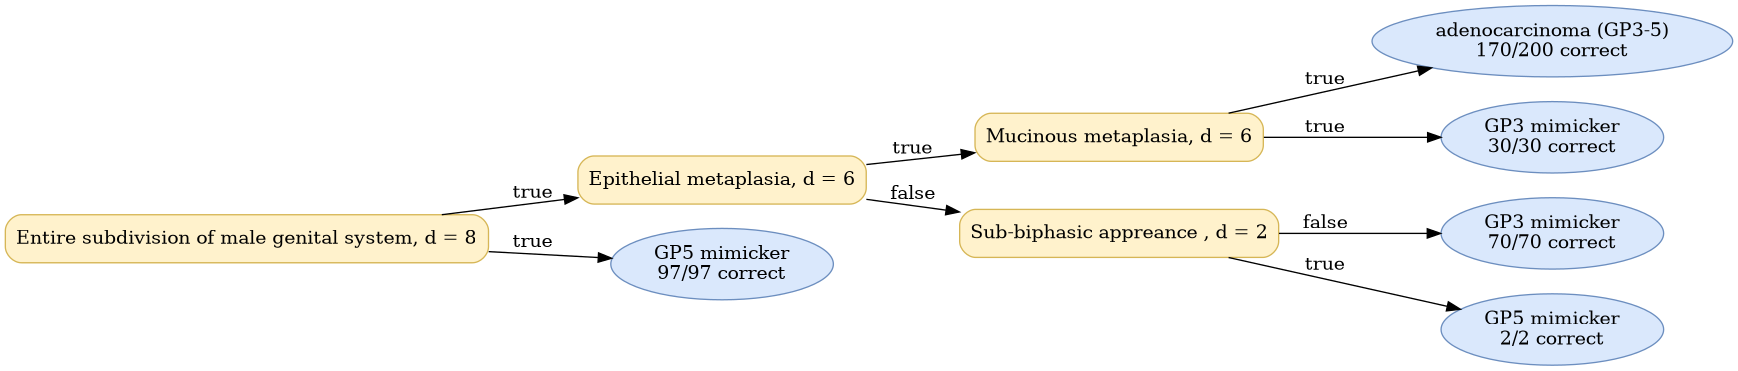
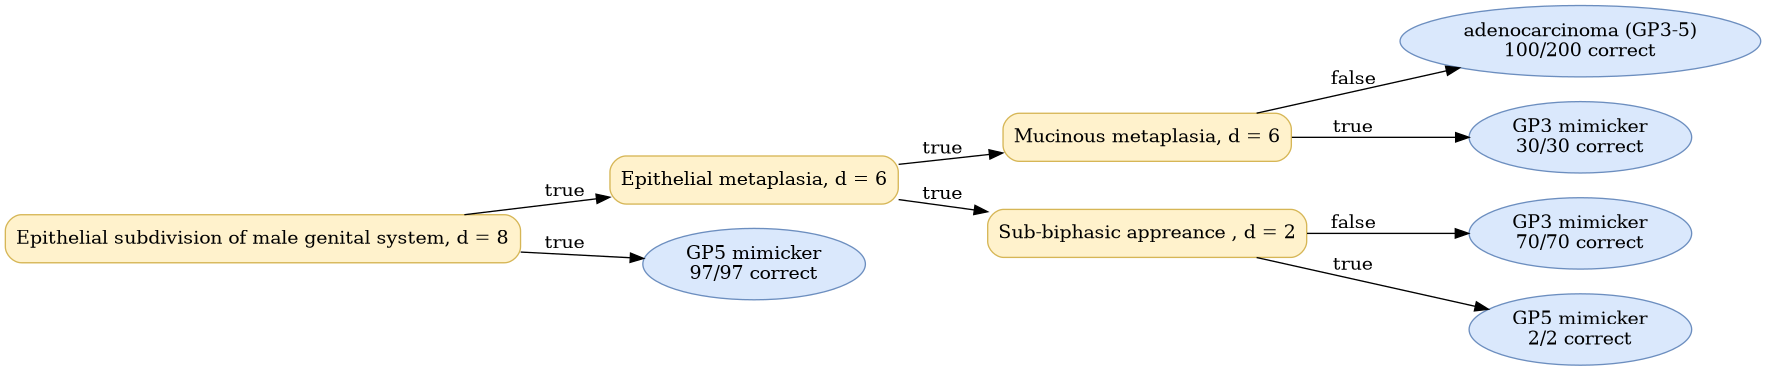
node "adenocarcinoma (GP3-5)": text "170/200 correct" -> "100/200 correct"
edge "Mucinous metaplasia, d = 6" -> "adenocarcinoma (GP3-5)": label "true" -> "false"
edge "Epithelial metaplasia, d = 6" -> "Sub-biphasic appreance , d = 2": label "false" -> "true"
node "Entire subdivision of male genital system, d = 8": label "Entire subdivision of male genital system, d = 8" -> "Epithelial subdivision of male genital system, d = 8"
